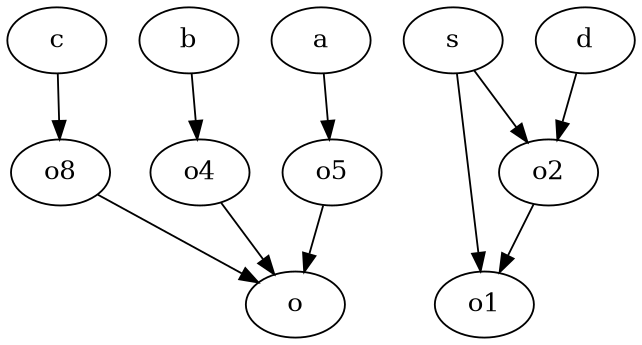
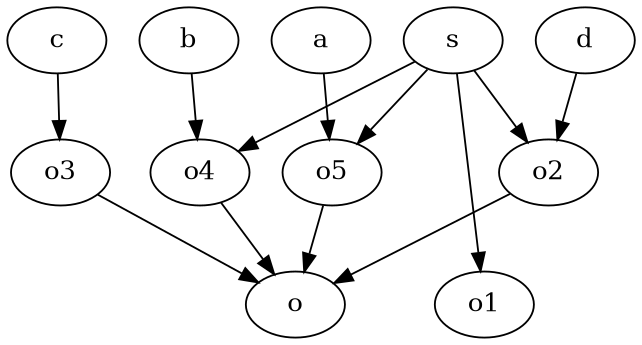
edge "s" -> "o4": added
edge "s" -> "o5": added
node "o8": label "o8" -> "o3"
edge "o2" -> "o1": now "o2" -> "o"
